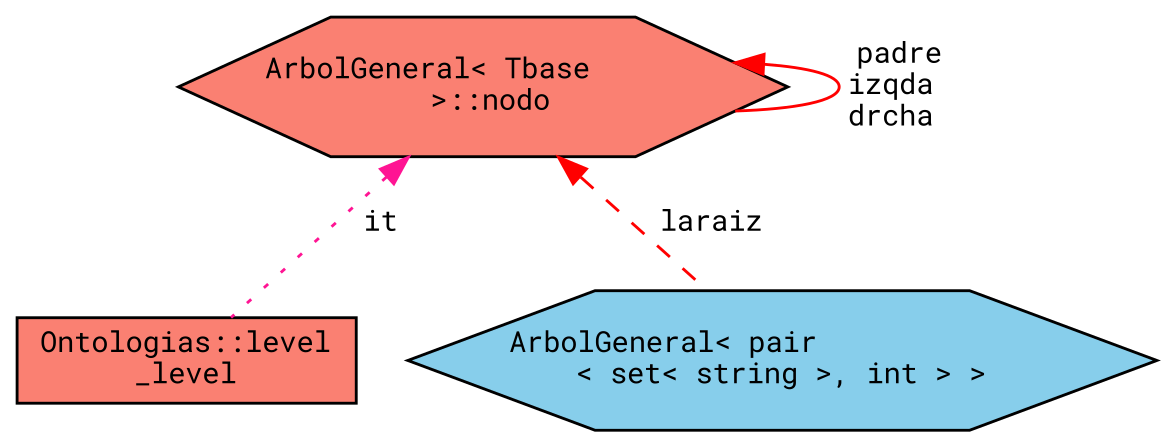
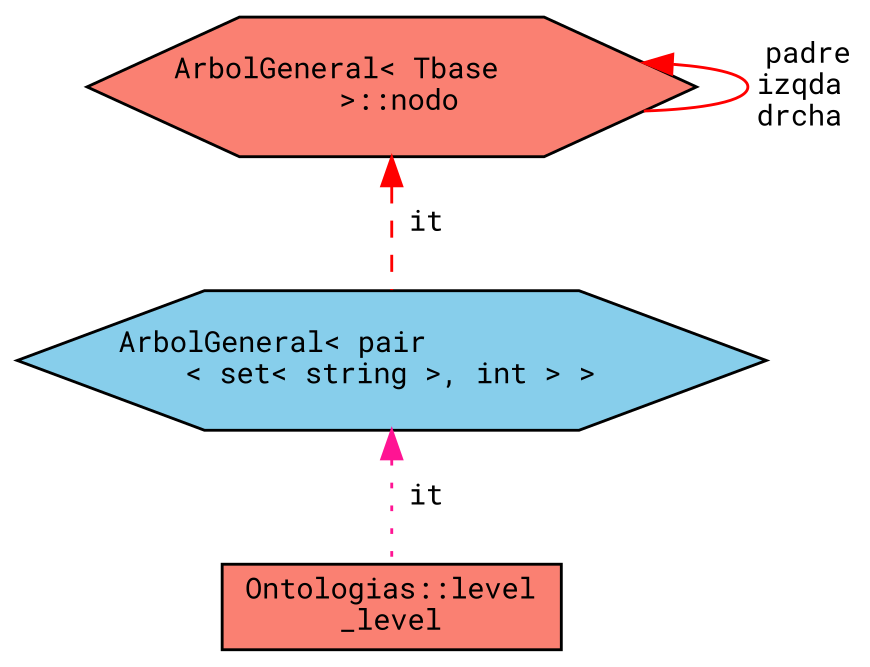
edge "ArbolGeneral< pair < set< string >, int > >" -> "ArbolGeneral< Tbase >::nodo": label " laraiz" -> " it"
edge "Ontologias::level _level" -> "ArbolGeneral< Tbase >::nodo": now "Ontologias::level _level" -> "ArbolGeneral< pair < set< string >, int > >"
